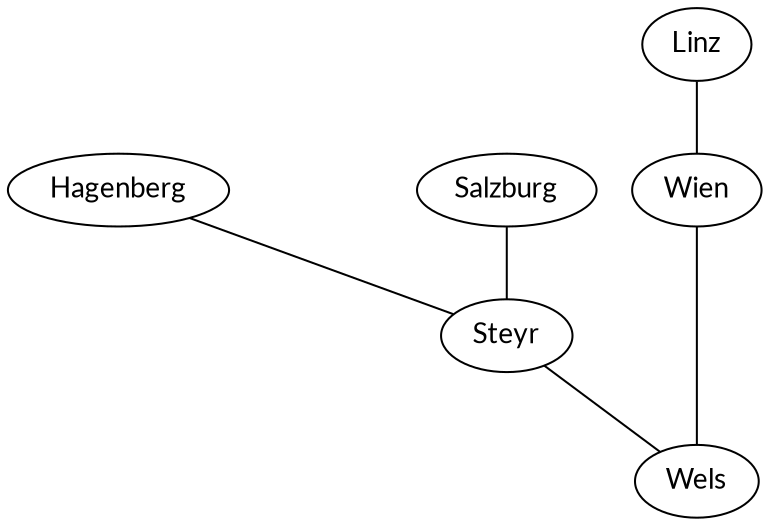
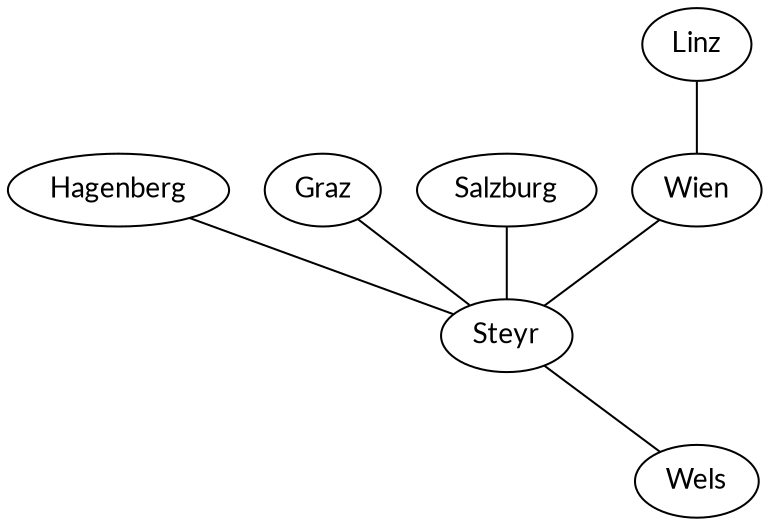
node "Graz": added
edge "Wien" -- "Wels": now "Wien" -- "Steyr"
